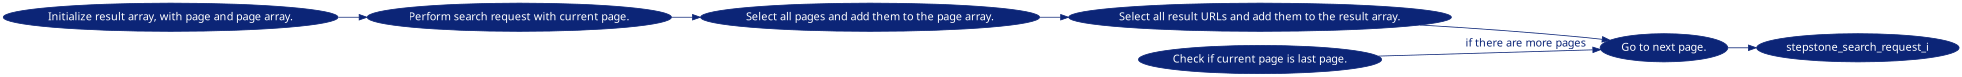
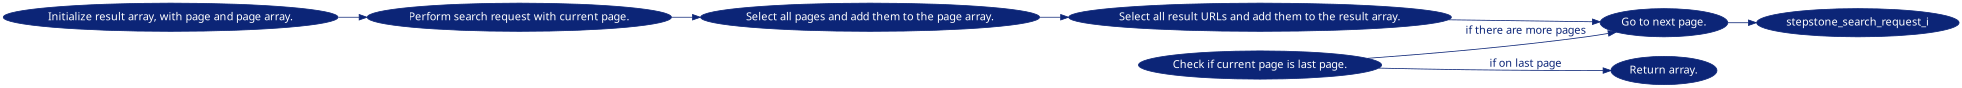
node "Return array.": added
